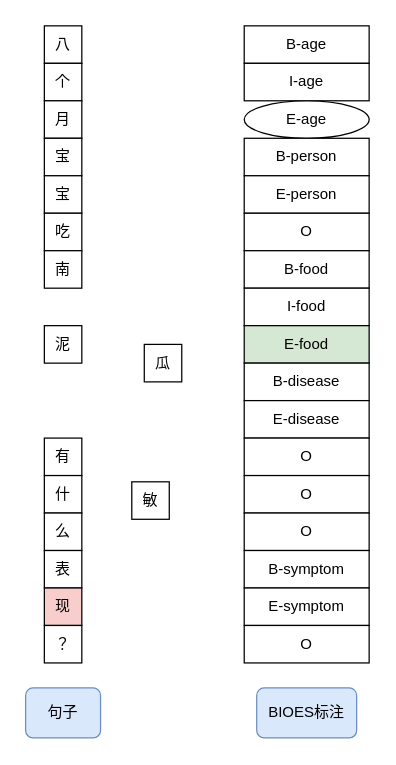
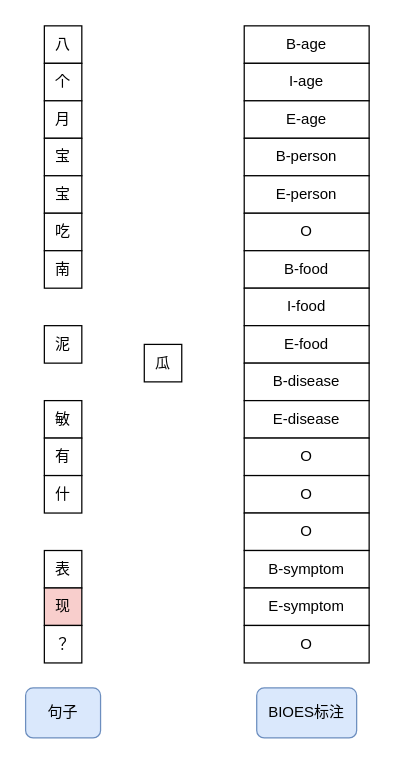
node "E-age": shape ellipse -> rectangle
node "E-food": fillcolor #d5e8d4 -> #ffffff
node "敏": moved (151, 501) -> (63, 419)
node "么": removed
